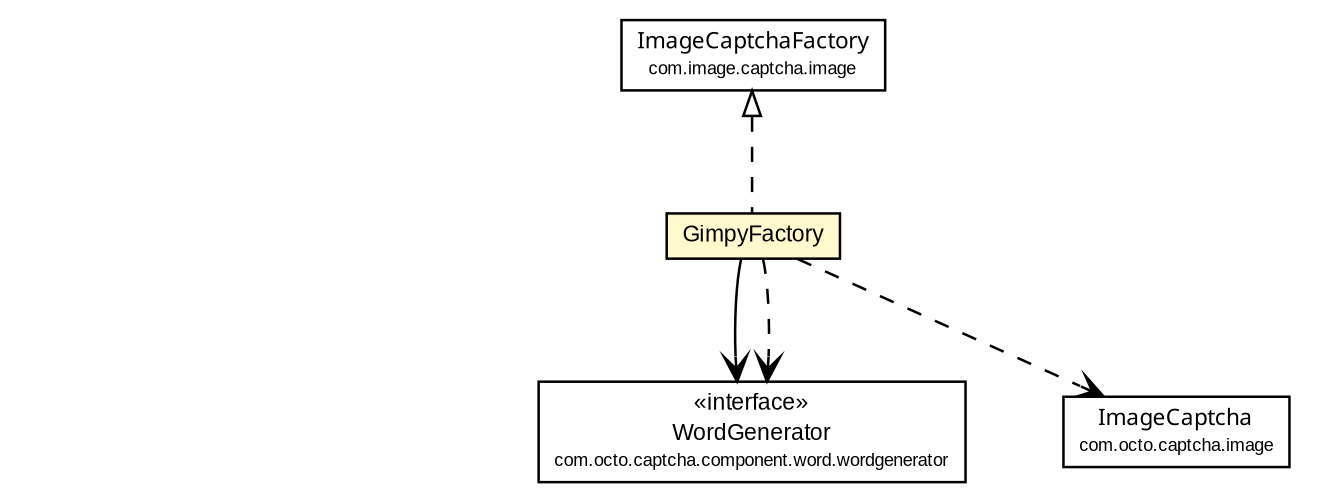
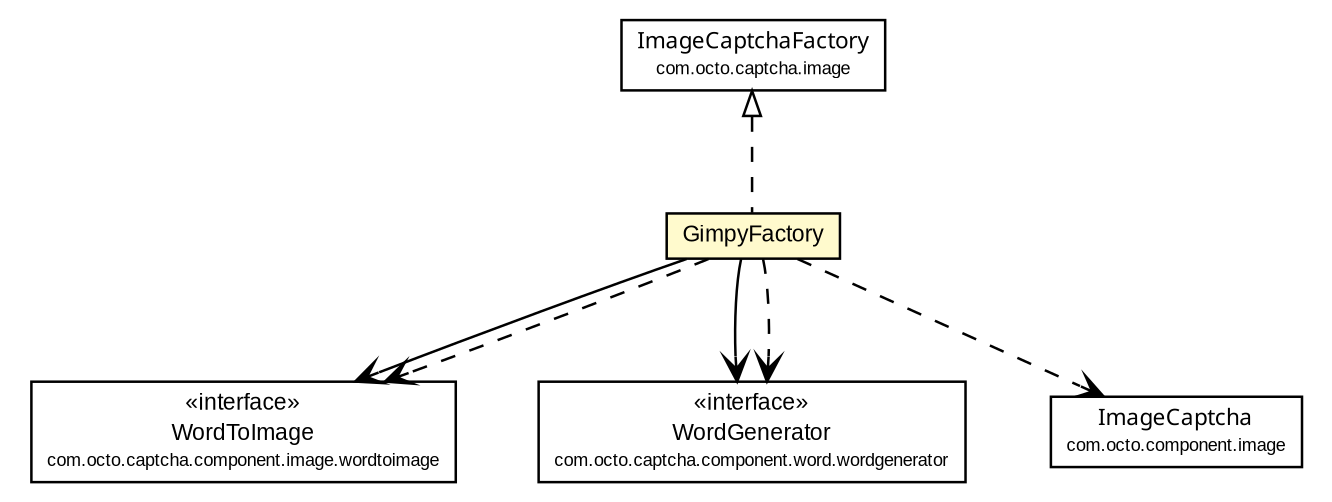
node "ImageCaptchaFactory": text "com.image.captcha.image" -> "com.octo.captcha.image"
node "WordToImage": added
node "ImageCaptcha": text "com.octo.captcha.image" -> "com.octo.component.image"
